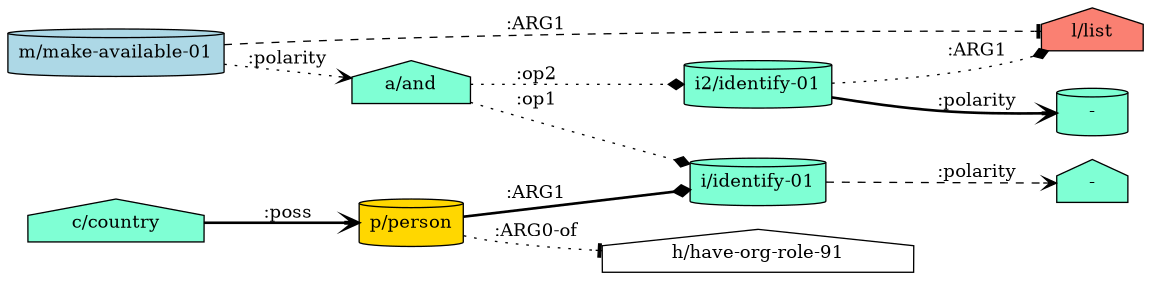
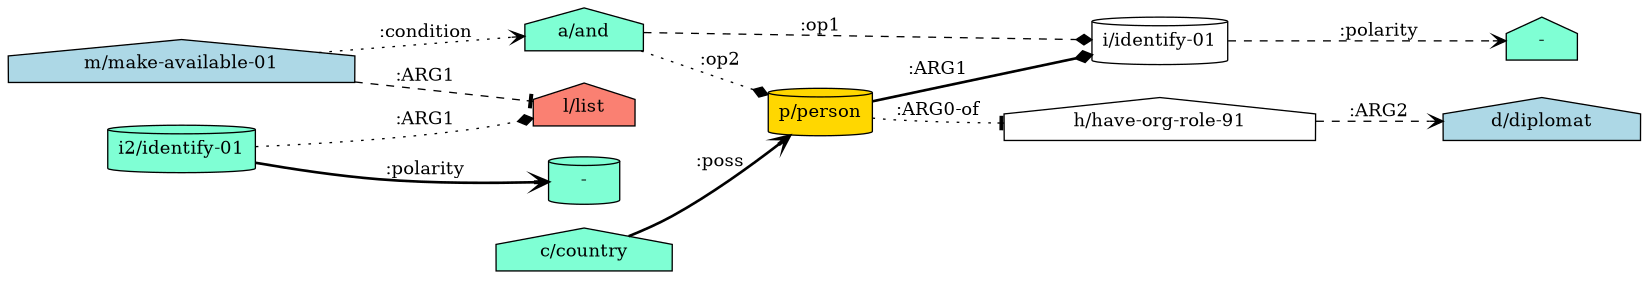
node "m/make-available-01": shape cylinder -> house
edge "m/make-available-01" -> "a/and": label ":polarity" -> ":condition"
edge "a/and" -> "i2/identify-01": now "a/and" -> "p/person"
node "d/diplomat": added
edge "a/and" -> "i/identify-01": style dotted -> dashed
node "i/identify-01": fillcolor aquamarine -> white
